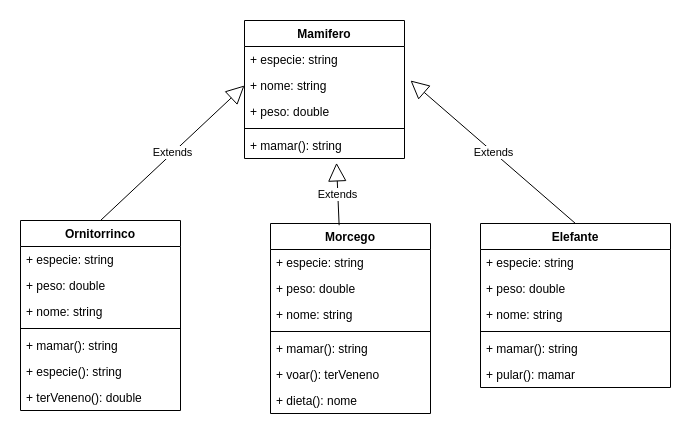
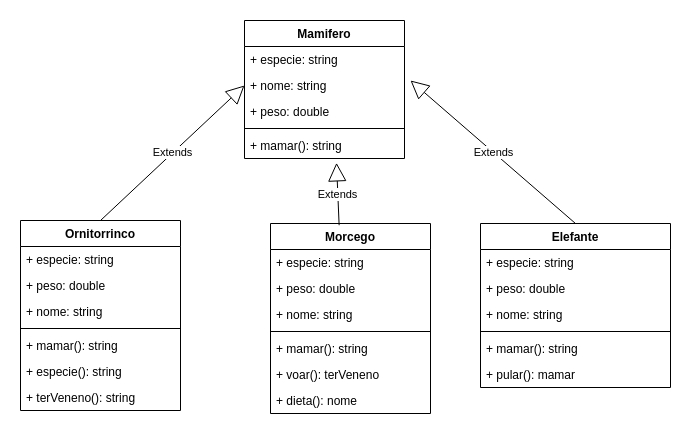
node "+ terVeneno(): double": label "+ terVeneno(): double" -> "+ terVeneno(): string"
